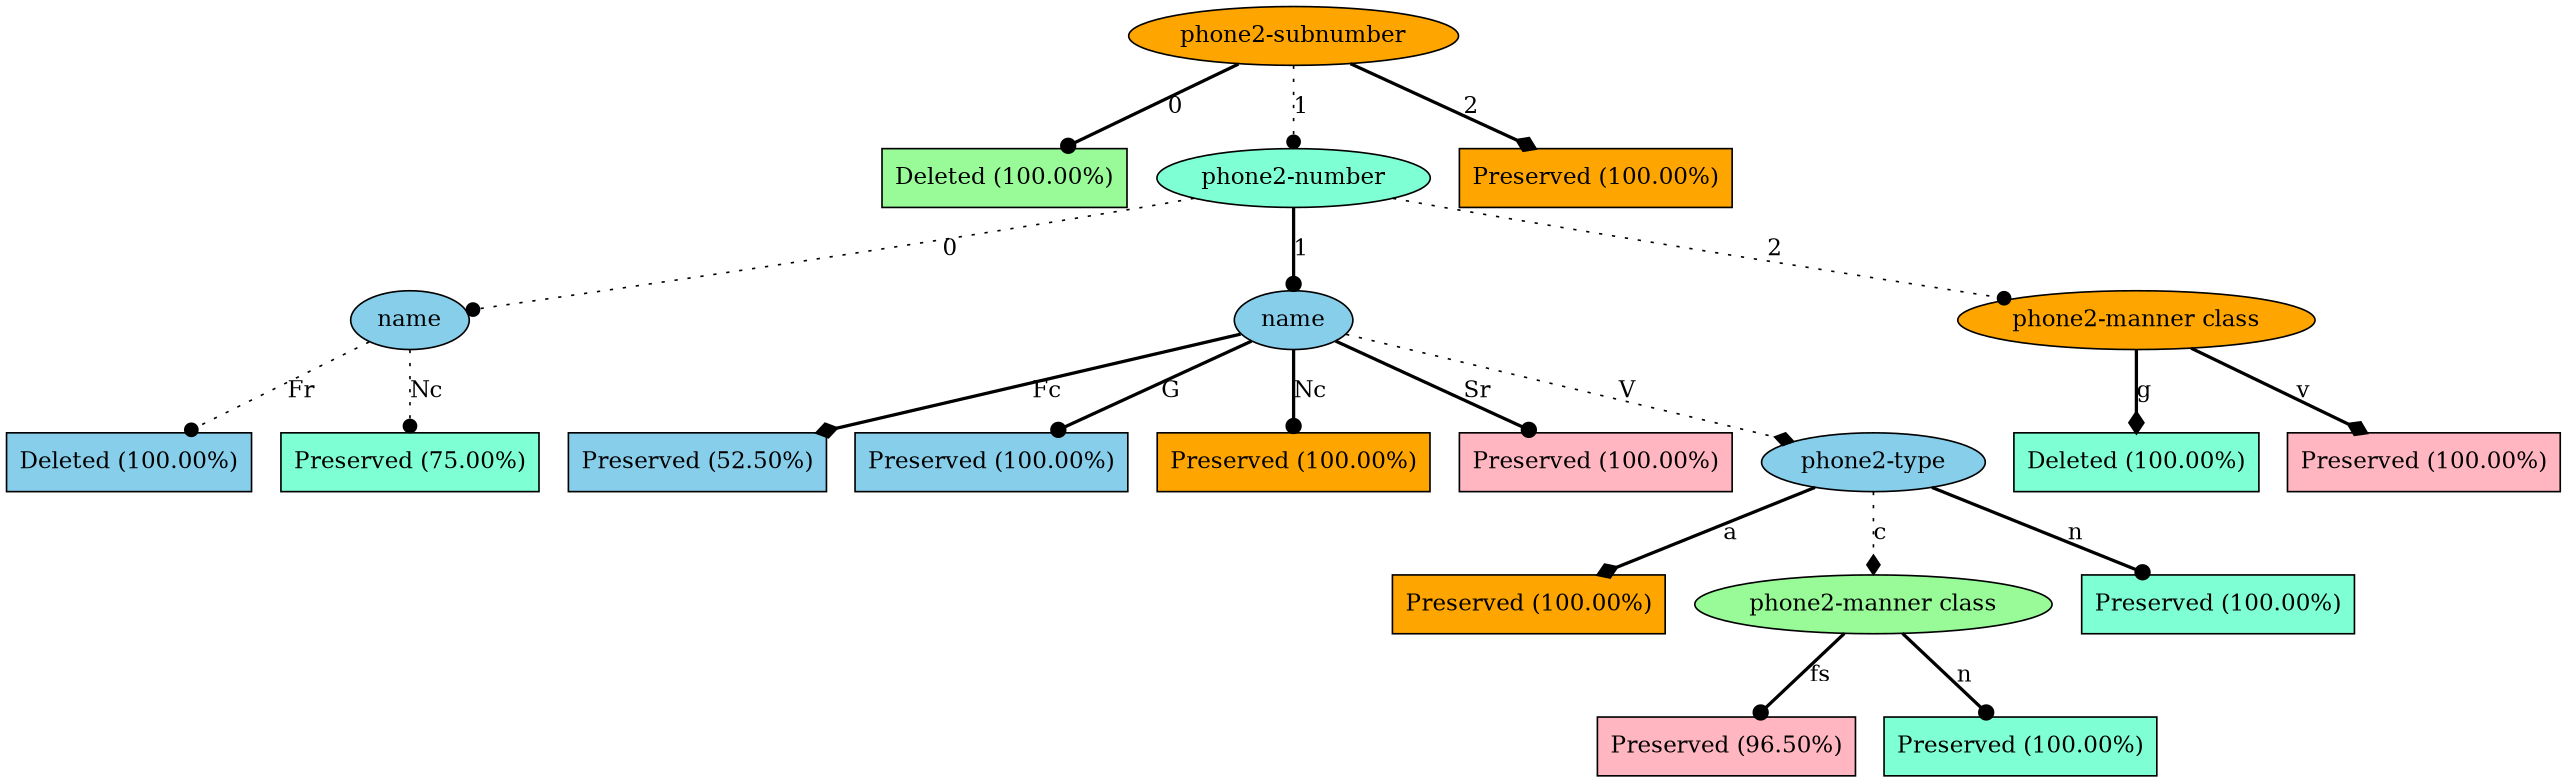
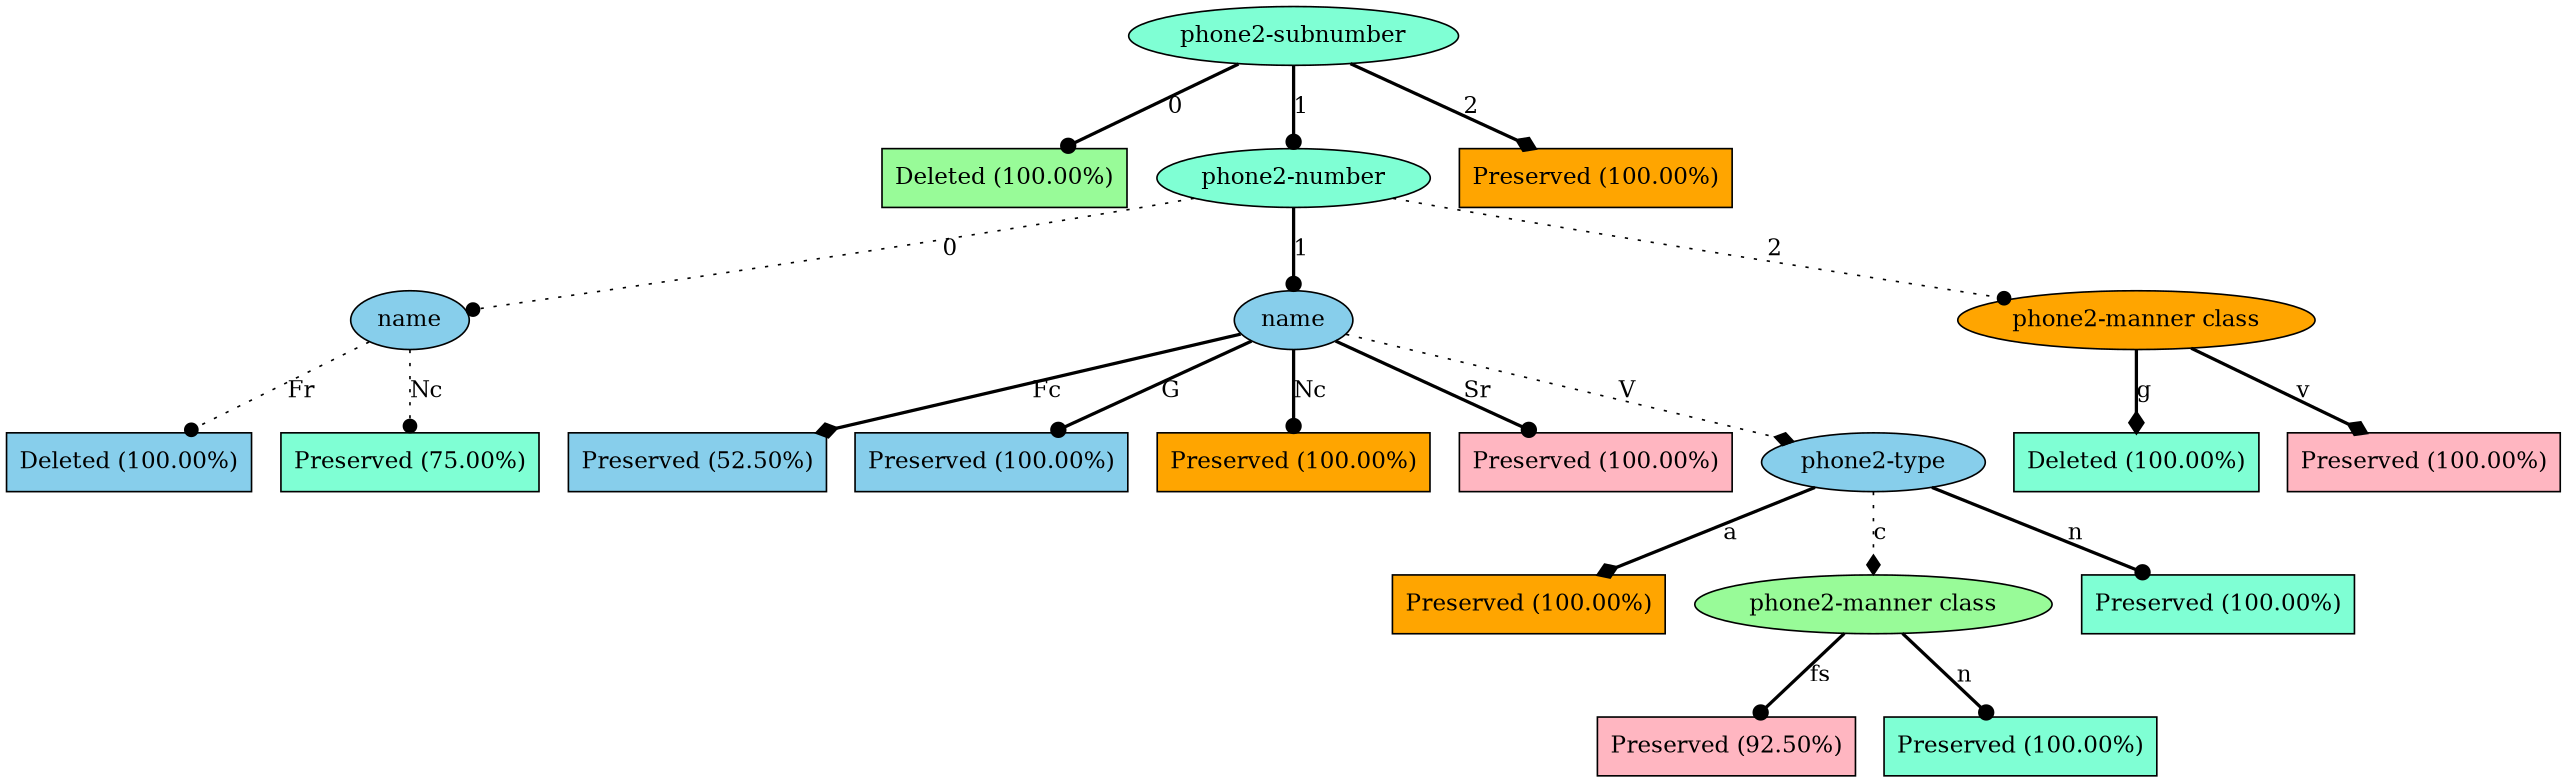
node "phone2-subnumber": fillcolor orange -> aquamarine
edge "phone2-subnumber" -> "phone2-number": style dotted -> bold
node "Preserved (96.50%)": label "Preserved (96.50%)" -> "Preserved (92.50%)"
